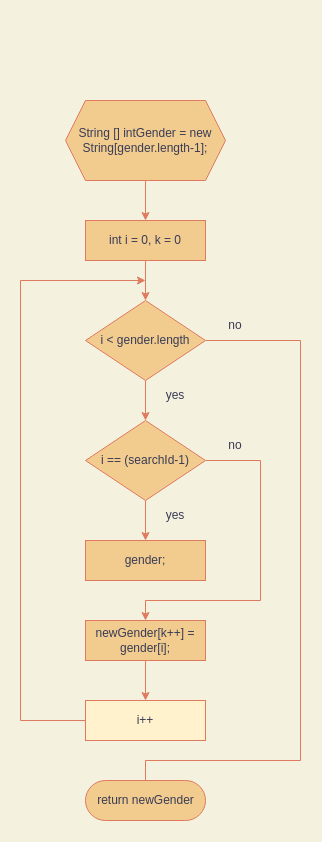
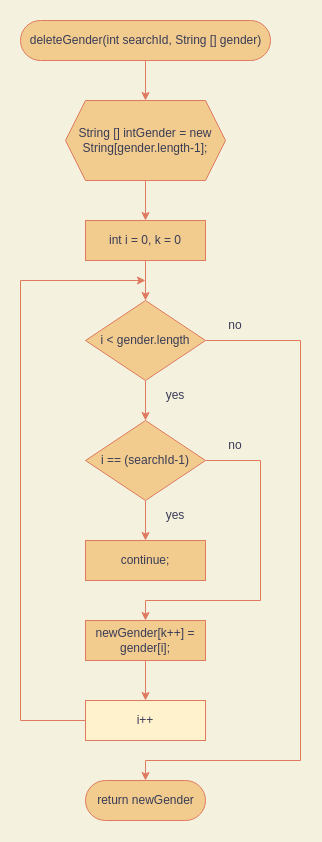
node "deleteGender(int searchId, String [] gender)": added
edge "deleteGender(int searchId, String [] gender)" -> "String [] intGender = new String[gender.length-1];": added
node "gender;": label "gender;" -> "continue;"
edge "i < gender.length" -- "return newGender": arrowhead none -> classic
